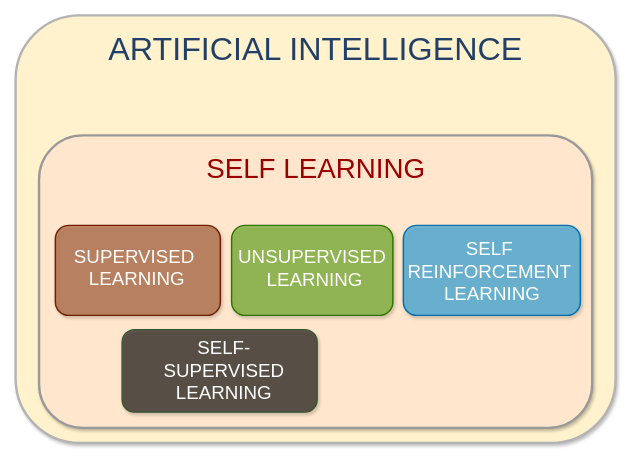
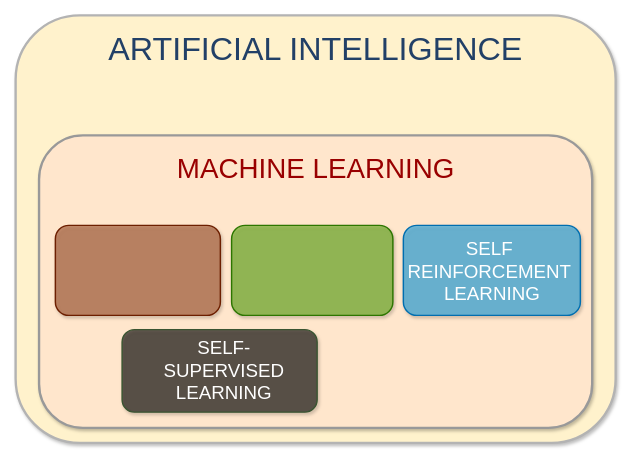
node "SELF LEARNING": label "SELF LEARNING" -> "MACHINE LEARNING"
node "SUPERVISED LEARNING": removed
node "UNSUPERVISED LEARNING": removed
